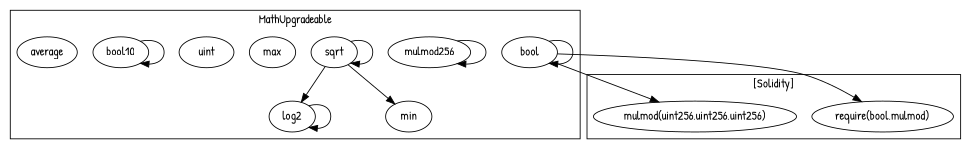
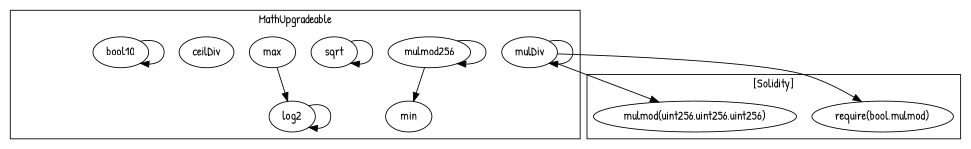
node "average": removed
node "uint": label "uint" -> "ceilDiv"
node "bool": label "bool" -> "mulDiv"
edge "sqrt" -> "log2": now "max" -> "log2"
edge "sqrt" -> "min": now "mulmod256" -> "min"
